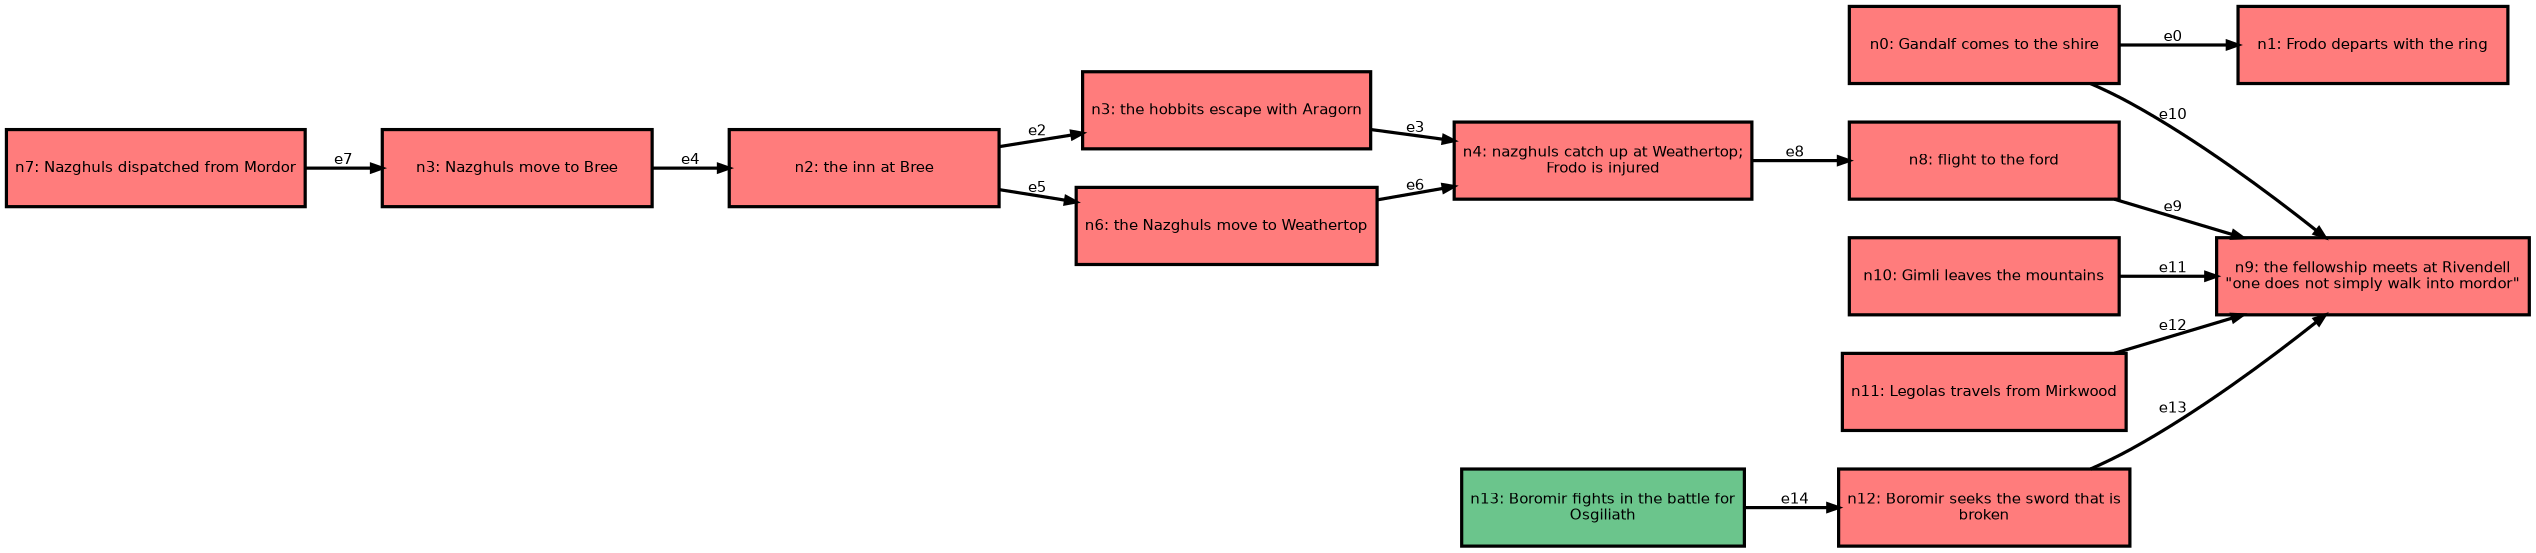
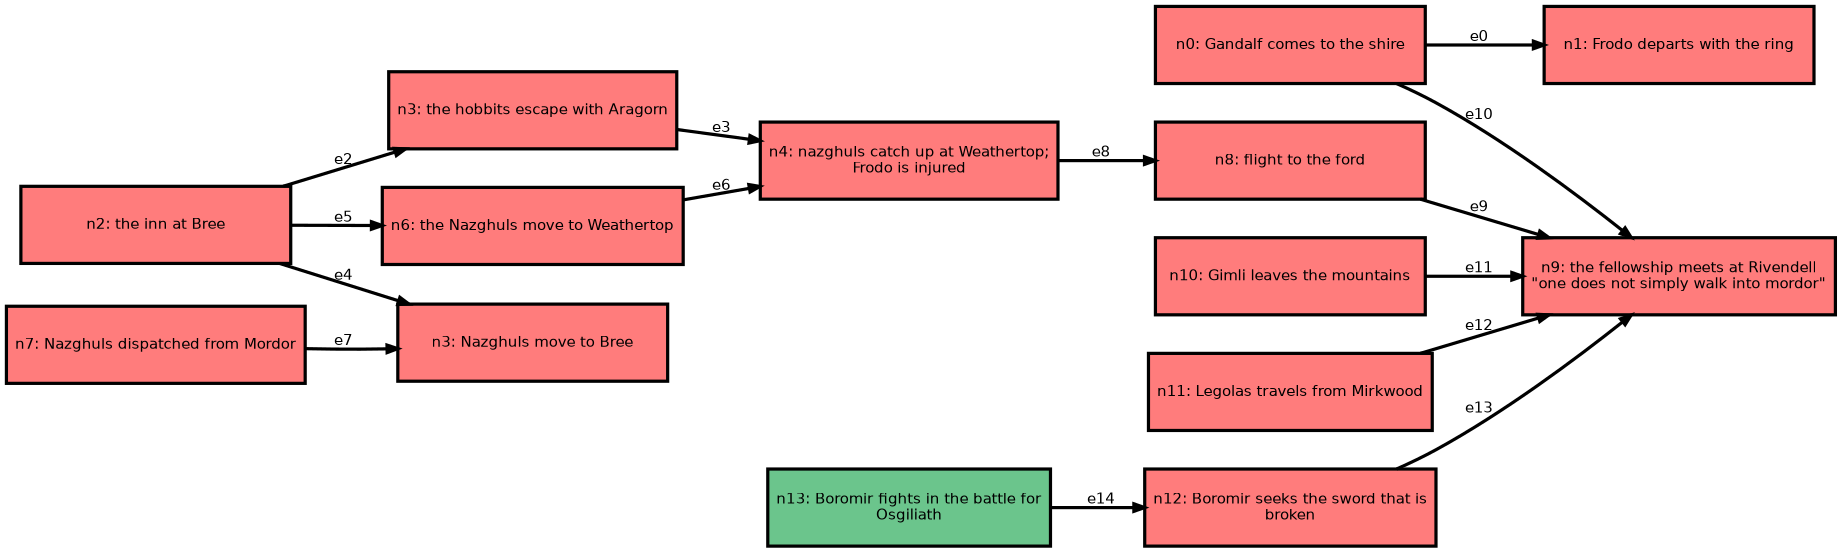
edge "n3: Nazghuls move to Bree" -> "n2: the inn at Bree": reversed
